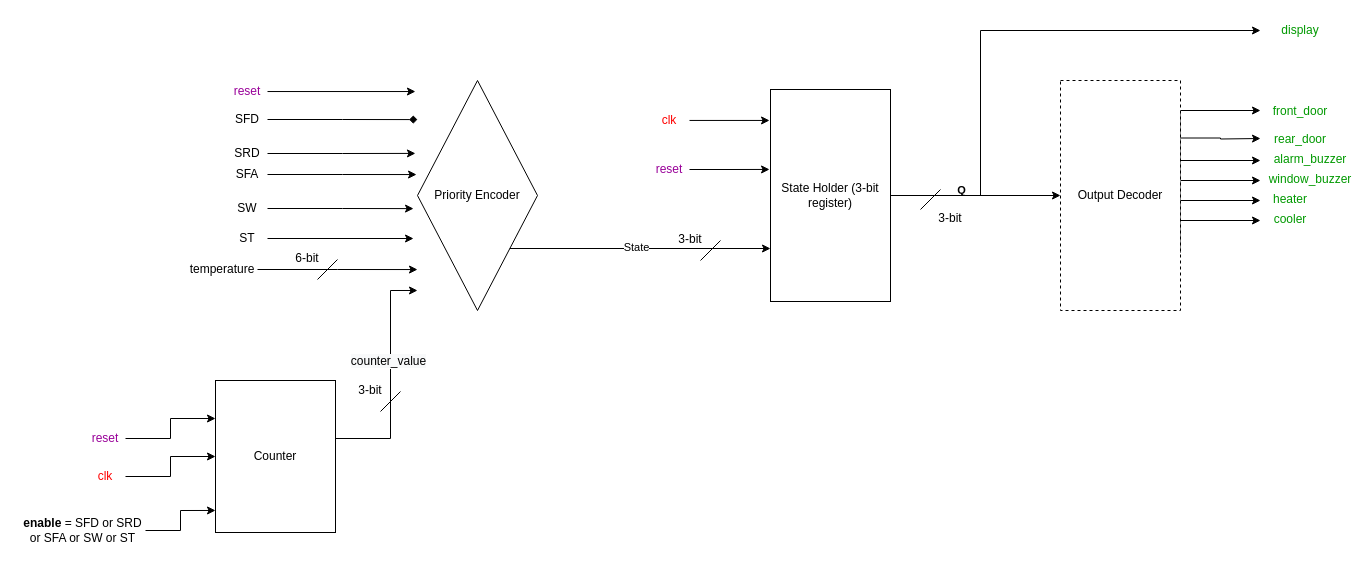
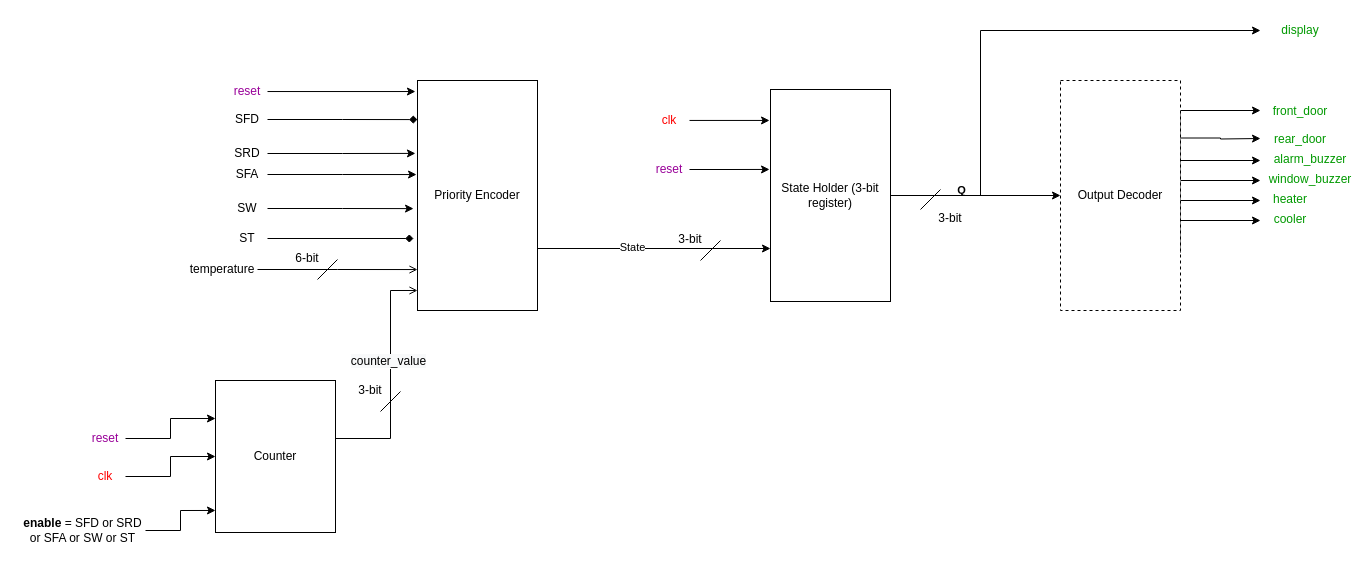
node "Priority Encoder": shape diamond -> rectangle
edge "ST" -> "Priority Encoder": arrowhead classic -> diamond
edge "temperature" -> "Priority Encoder": arrowhead classic -> open
edge "Counter" -> "Priority Encoder": arrowhead classic -> open
